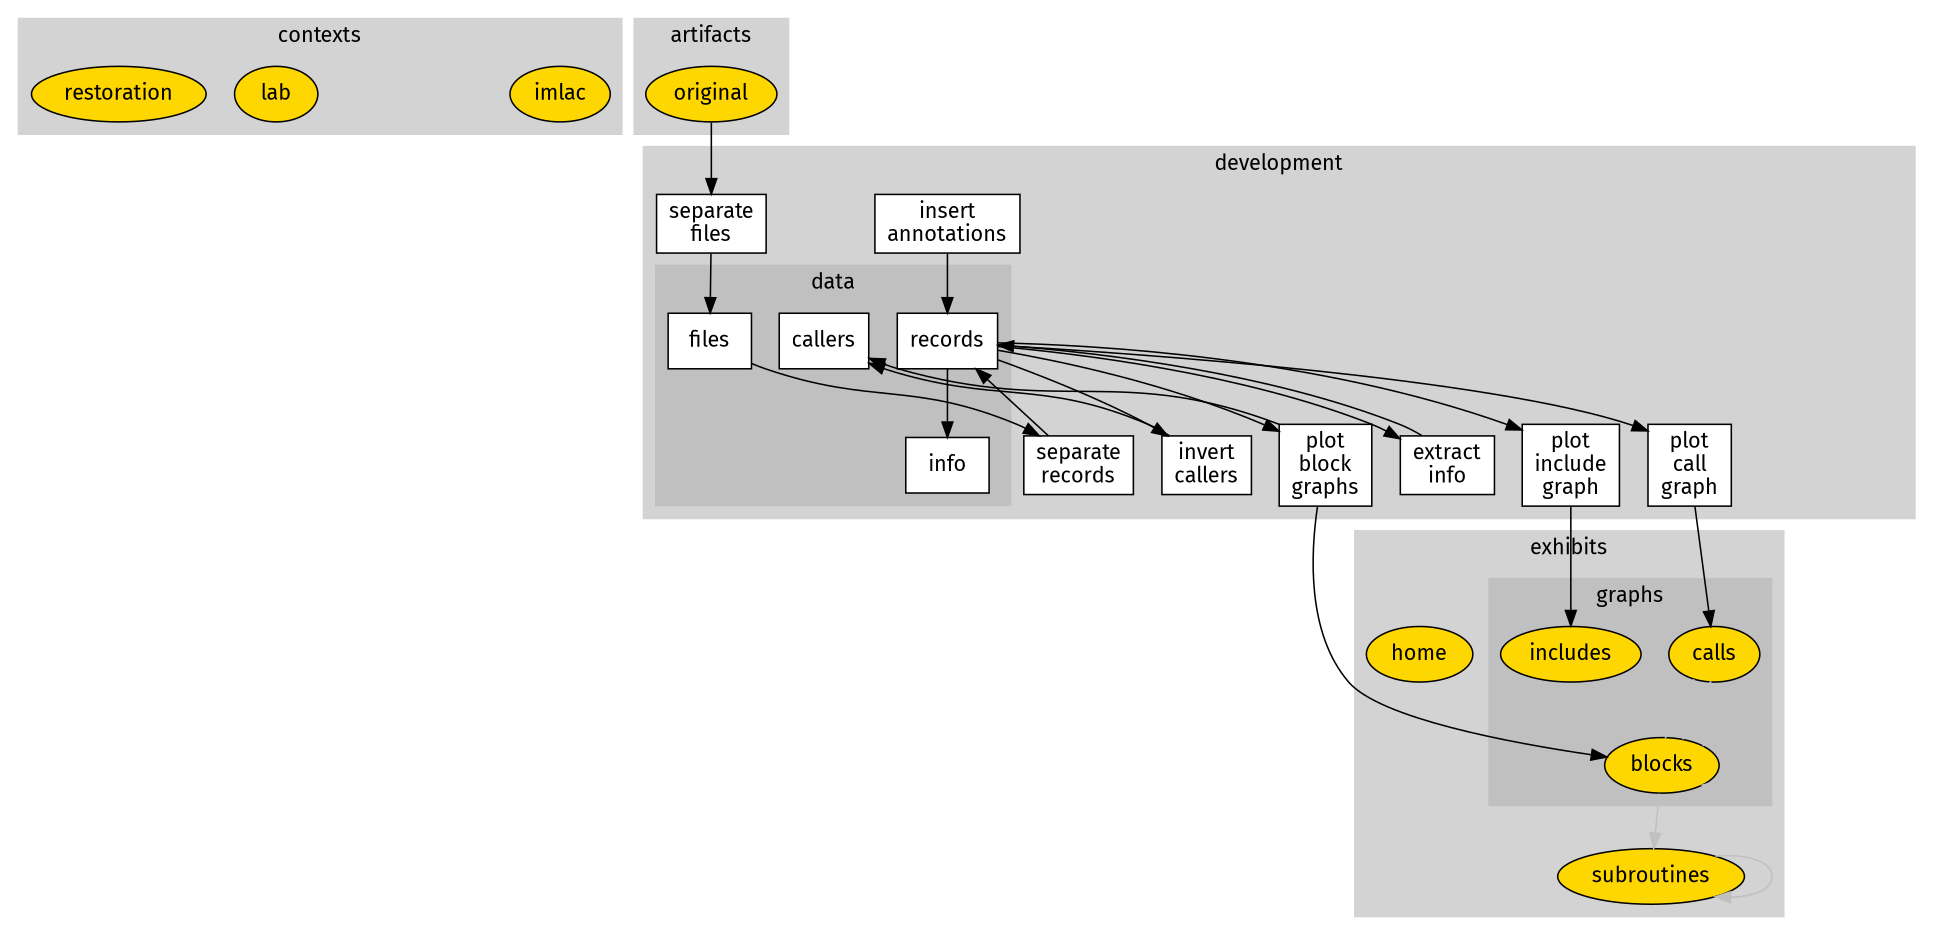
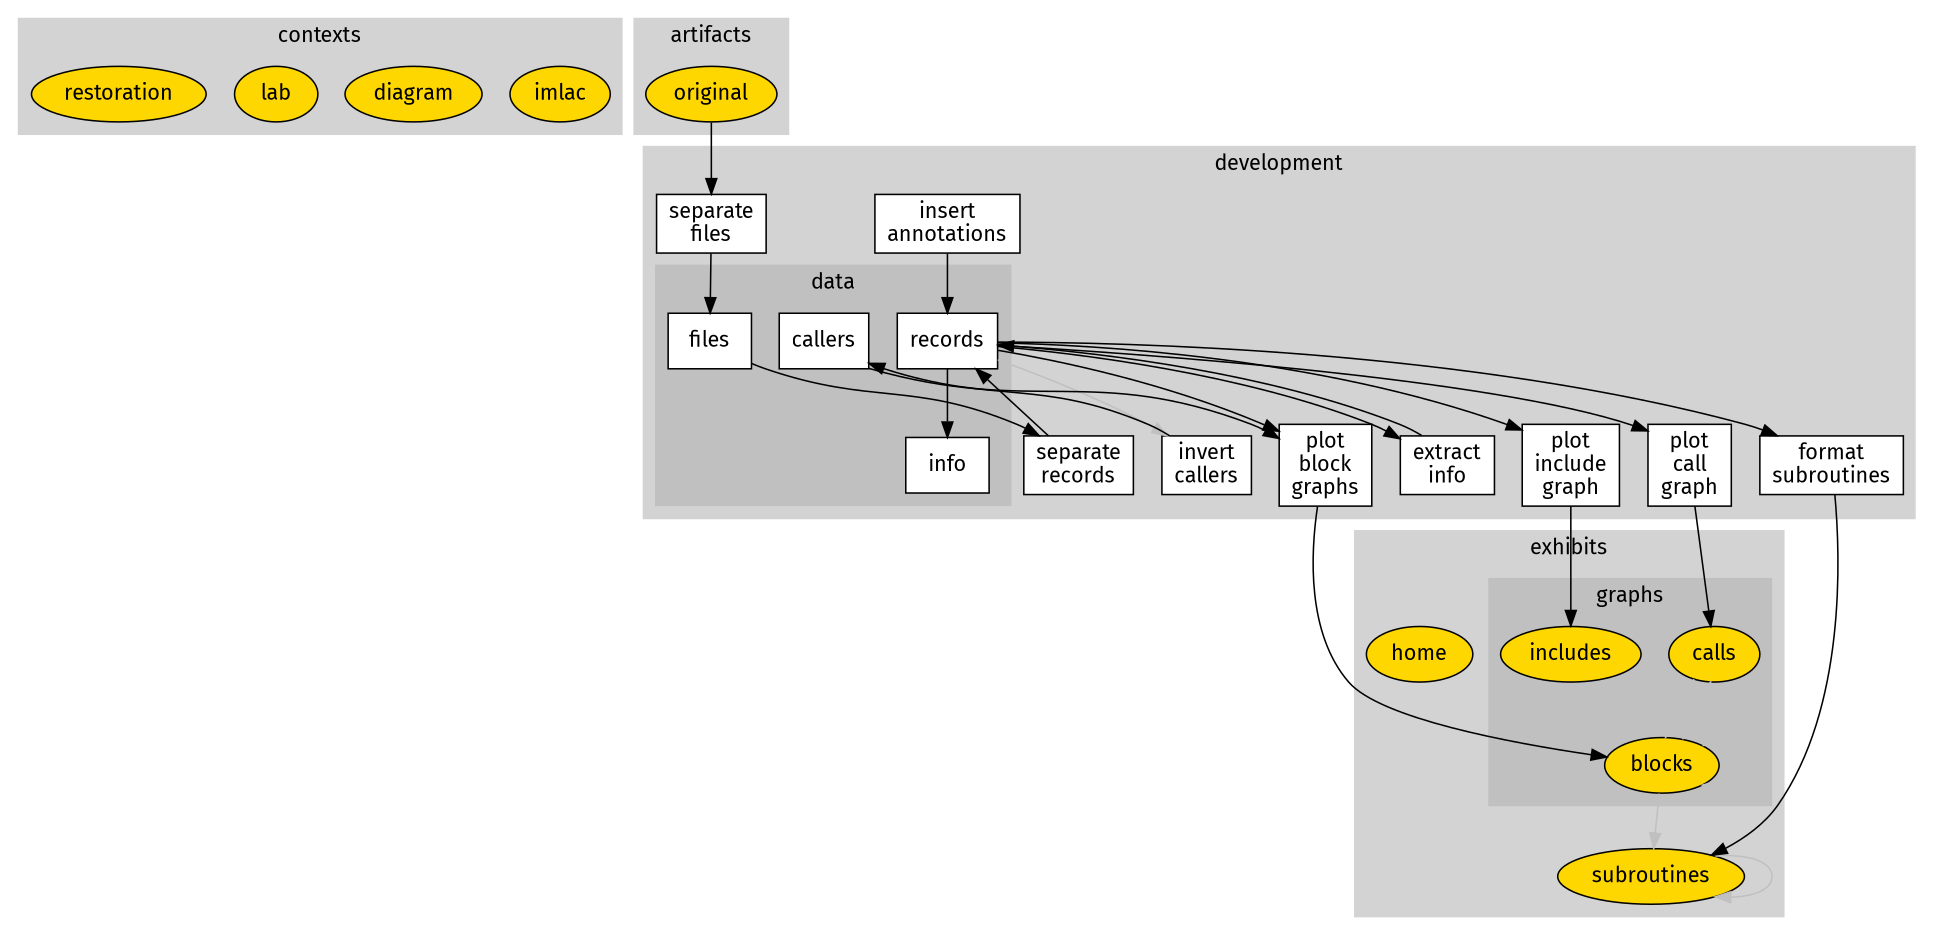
node "diagram": added
edge "records" -> "invert callers": color black -> gray
edge "plot block graphs" -> "callers": reversed
node "format subroutines": added
